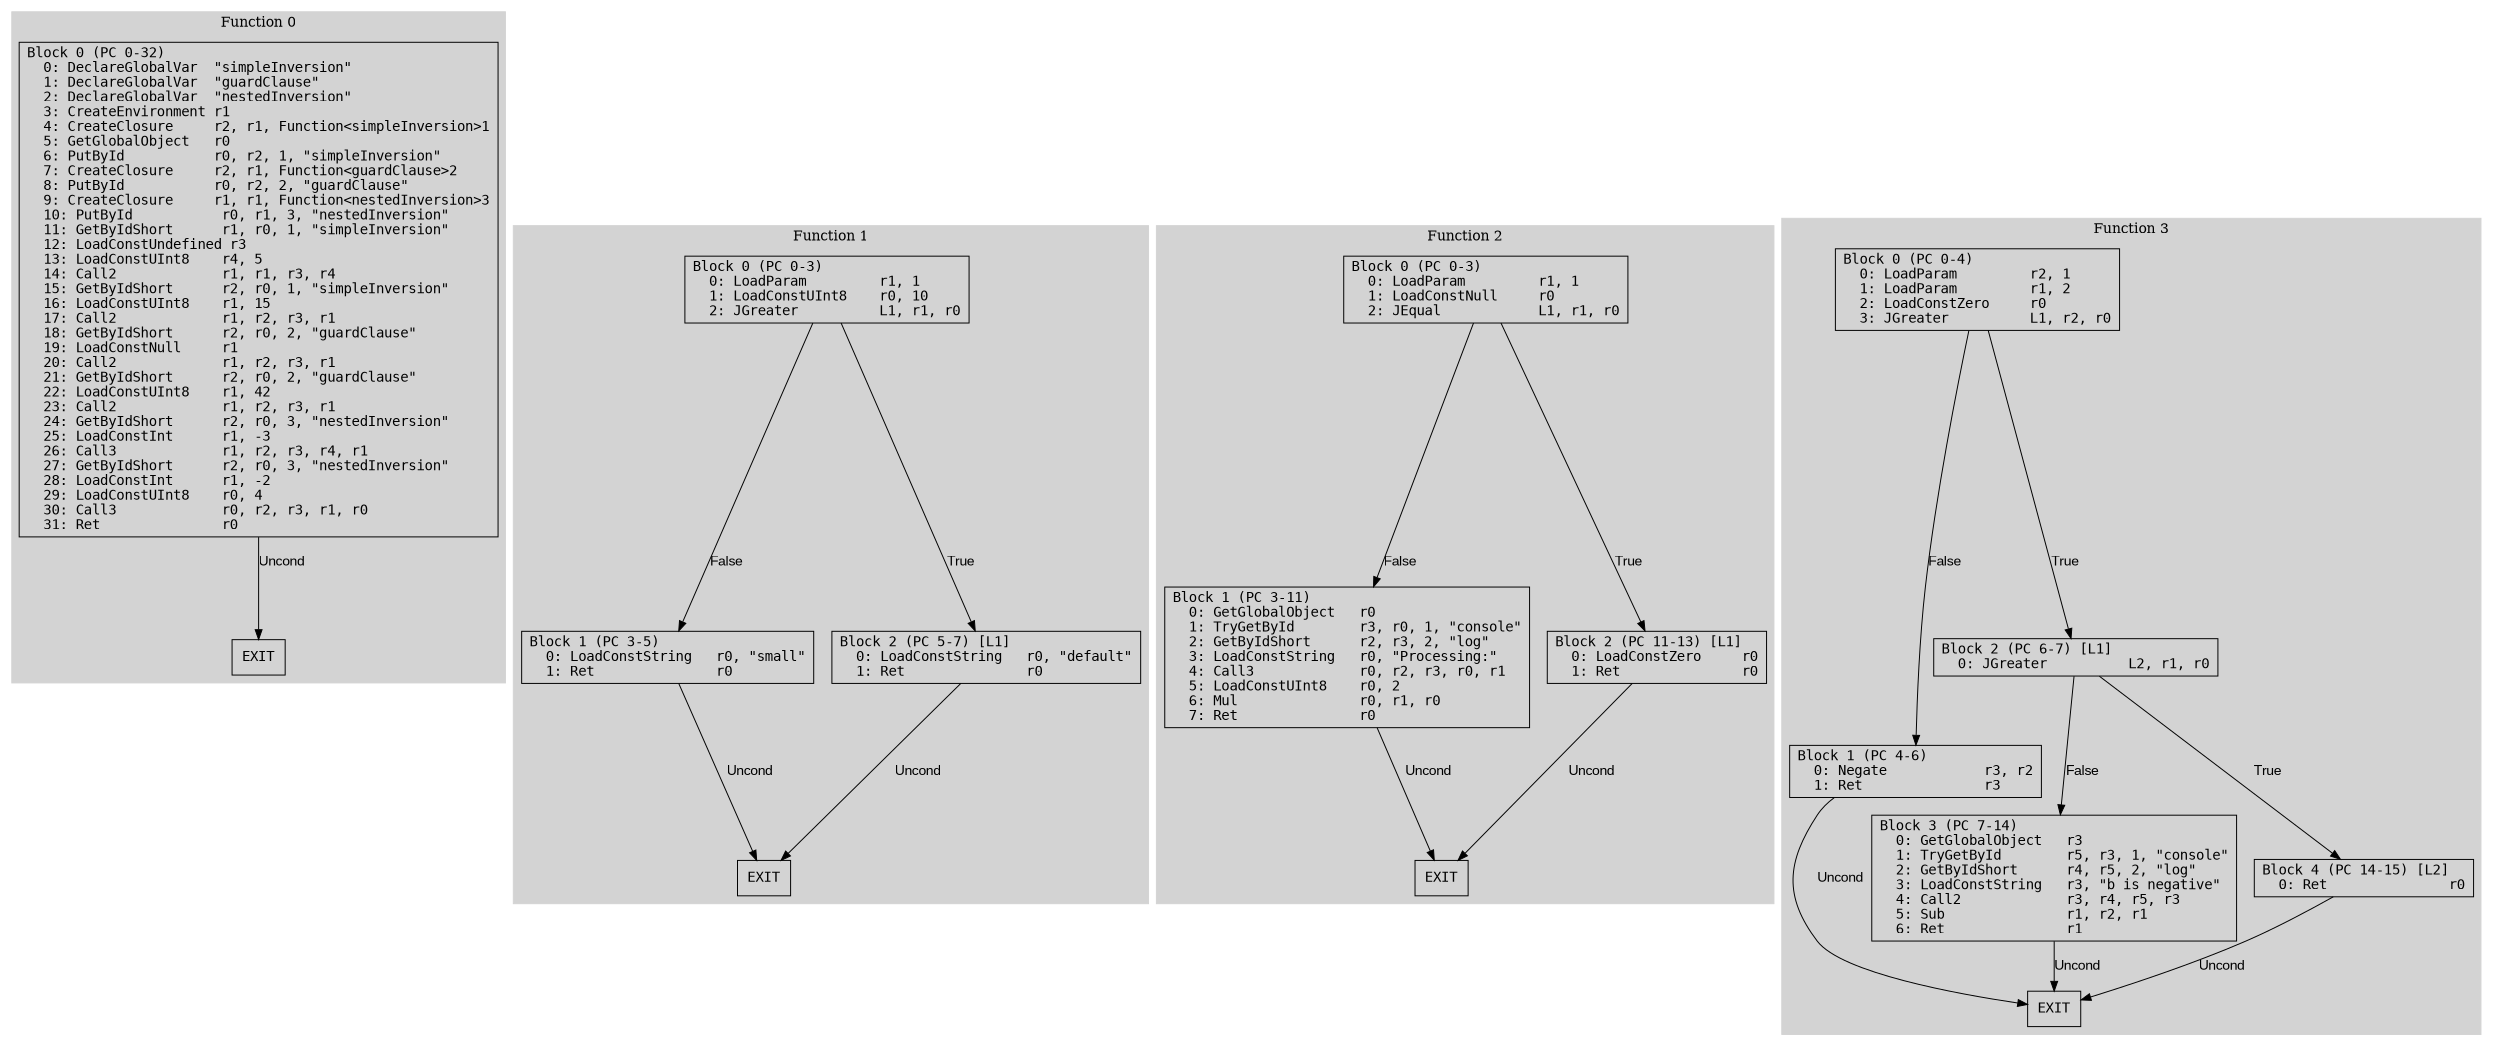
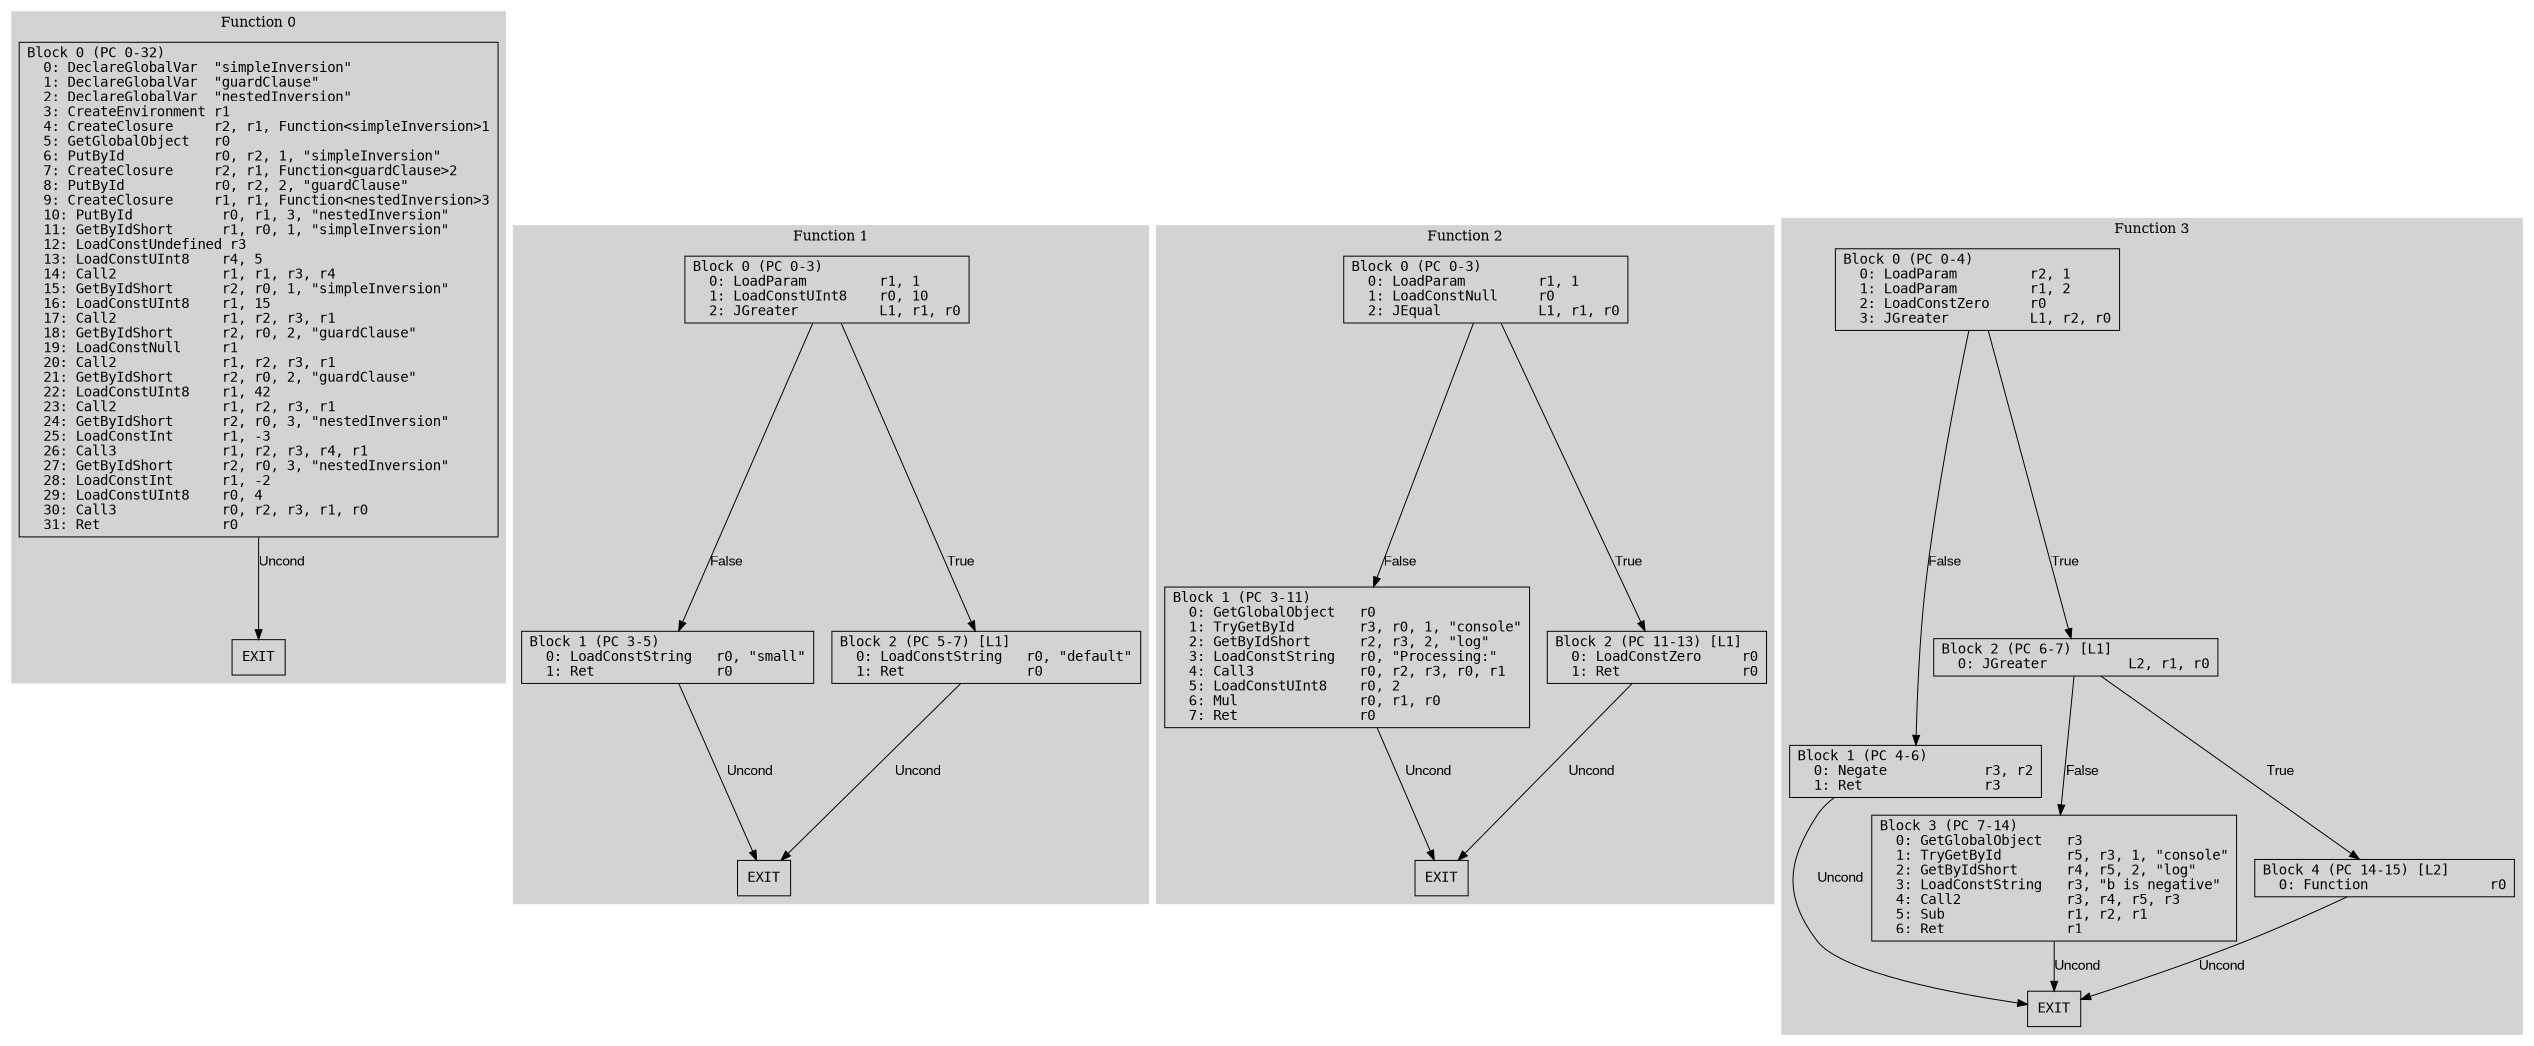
node "Block 4 (PC 14-15) [L2] 0: Ret               r0": label "Block 4 (PC 14-15) [L2] 0: Ret               r0" -> "Block 4 (PC 14-15) [L2] 0: Function               r0"
